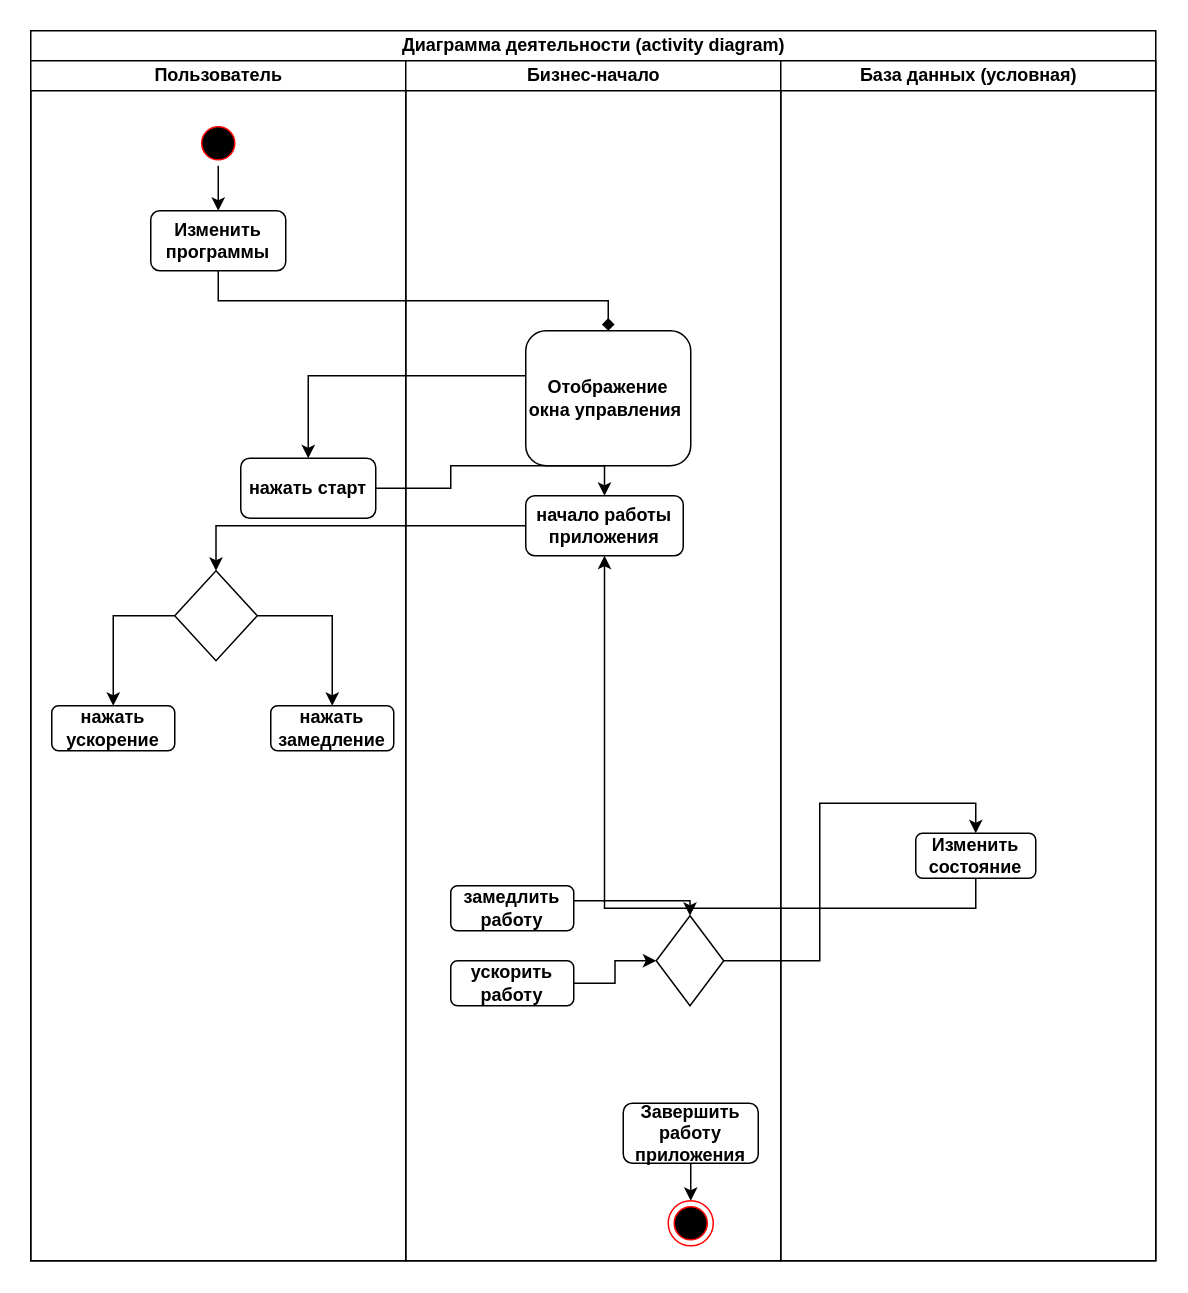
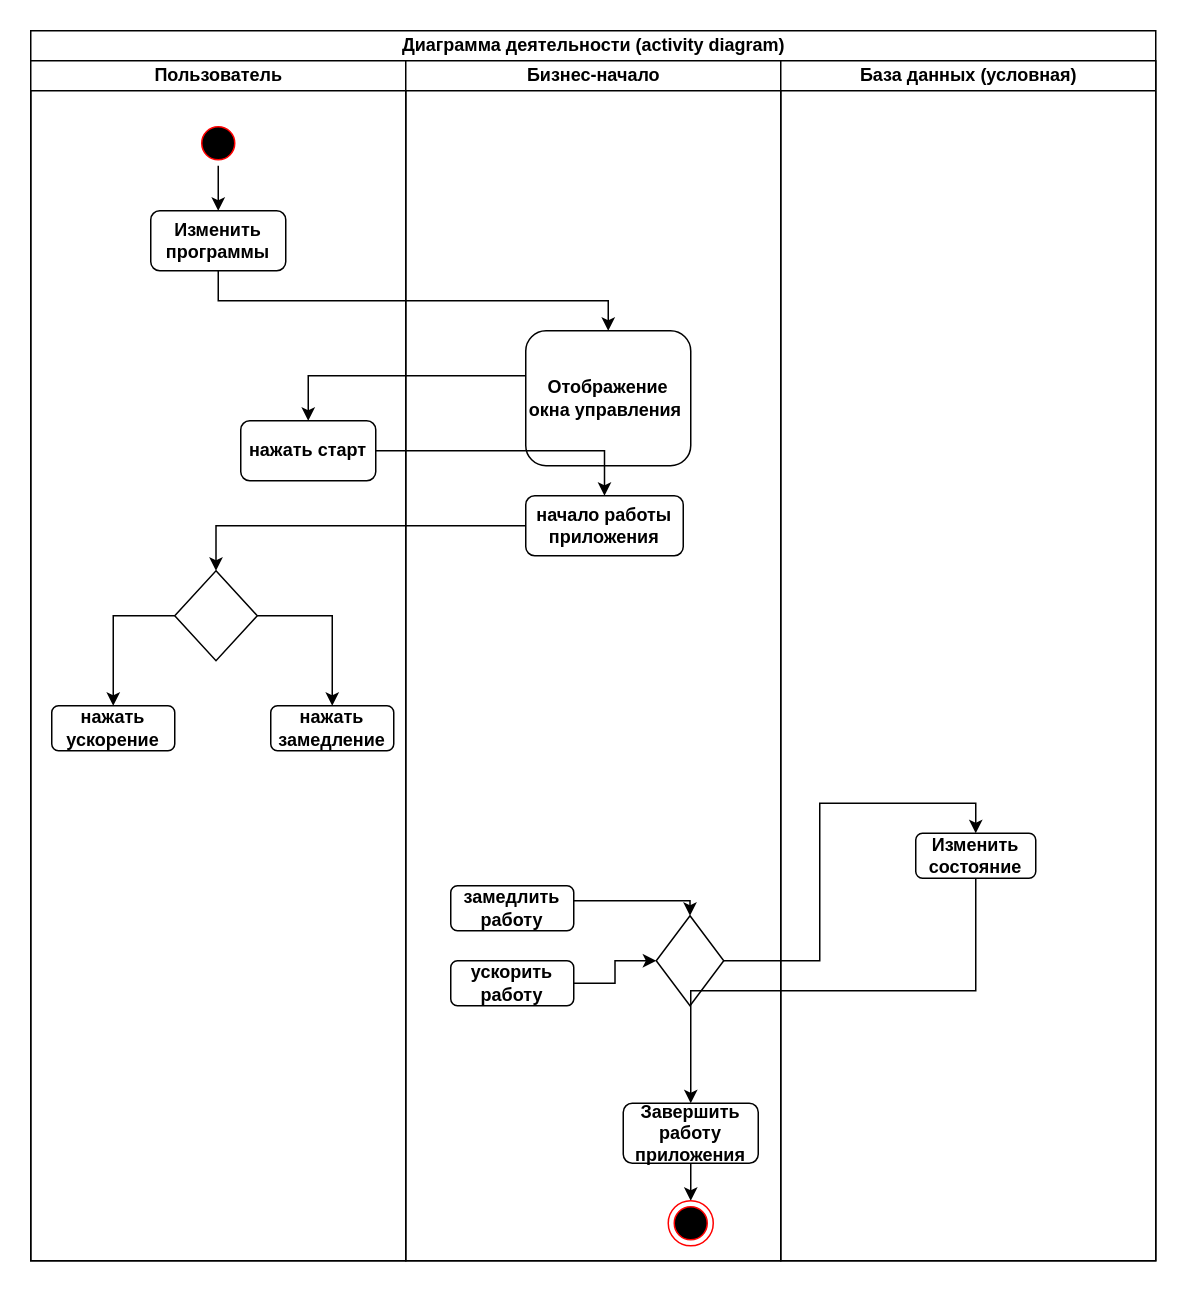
edge "Изменить программы" -> "Отображение окна управления": arrowhead diamond -> classic
node "нажать старт": moved (308, 488) -> (308, 451)
edge "Изменить состояние" -> "начало работы приложения": now "Изменить состояние" -> "Завершить работу приложения"
